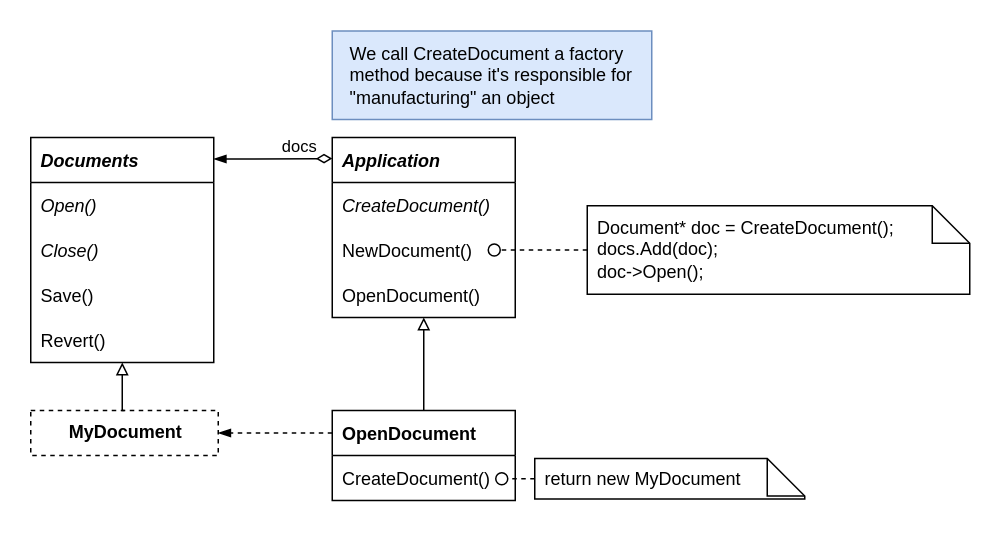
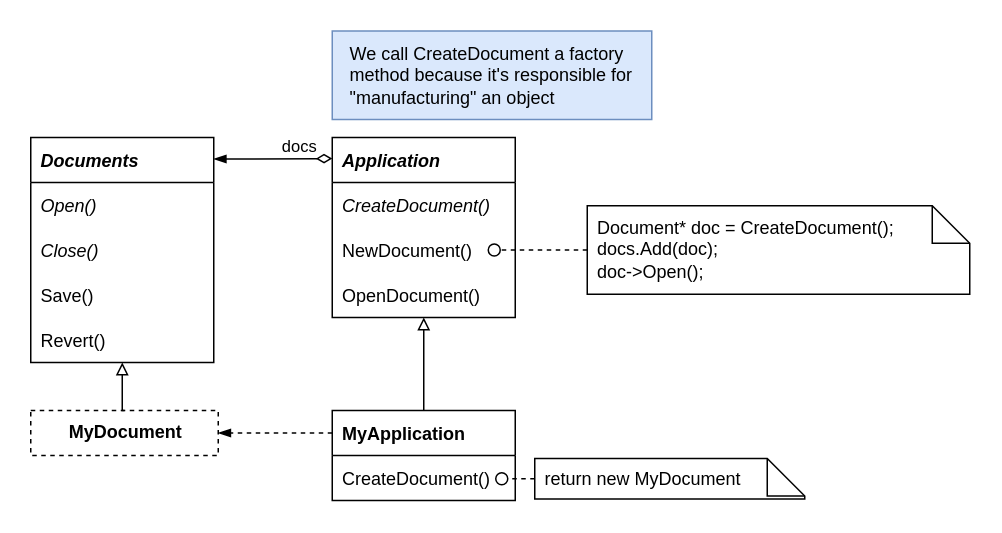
node "OpenDocument": label "OpenDocument" -> "MyApplication"
